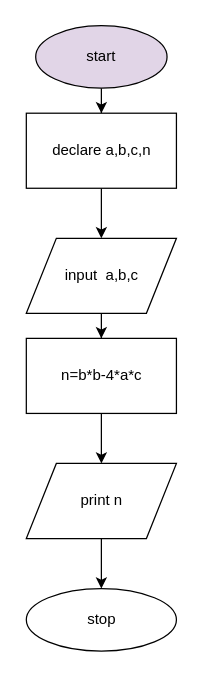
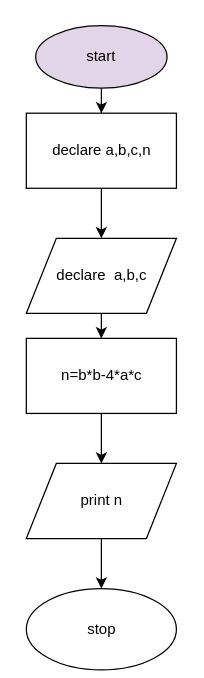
node "input a,b,c": label "input a,b,c" -> "declare a,b,c"
node "stop": size 150x63 -> 150x81
